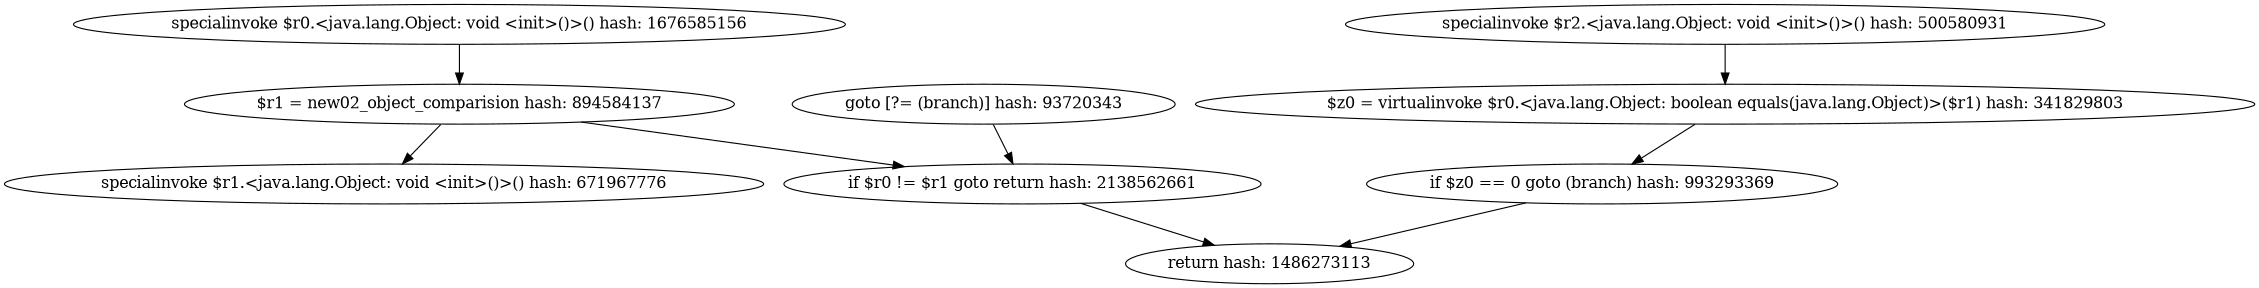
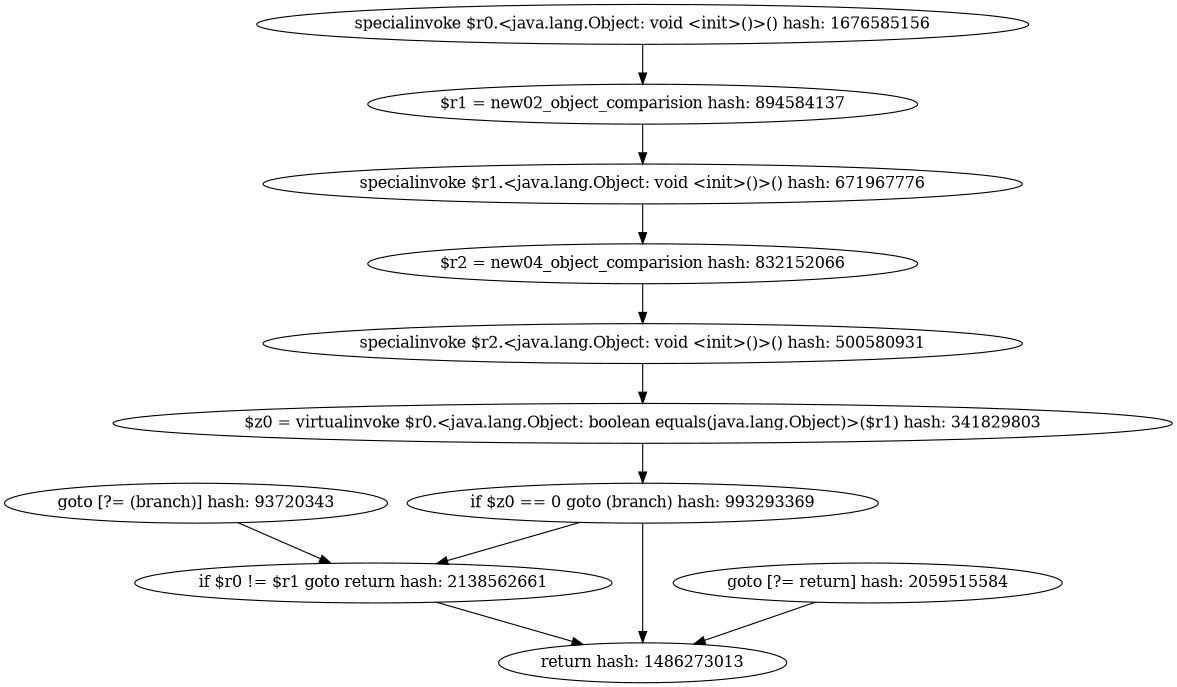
edge "$r1 = new02_object_comparision hash: 894584137" -> "if $r0 != $r1 goto return hash: 2138562661": now "if $z0 == 0 goto (branch) hash: 993293369" -> "if $r0 != $r1 goto return hash: 2138562661"
node "$r2 = new04_object_comparision hash: 832152066": added
node "return hash: 1486273113": label "return hash: 1486273113" -> "return hash: 1486273013"
node "goto [?= return] hash: 2059515584": added
